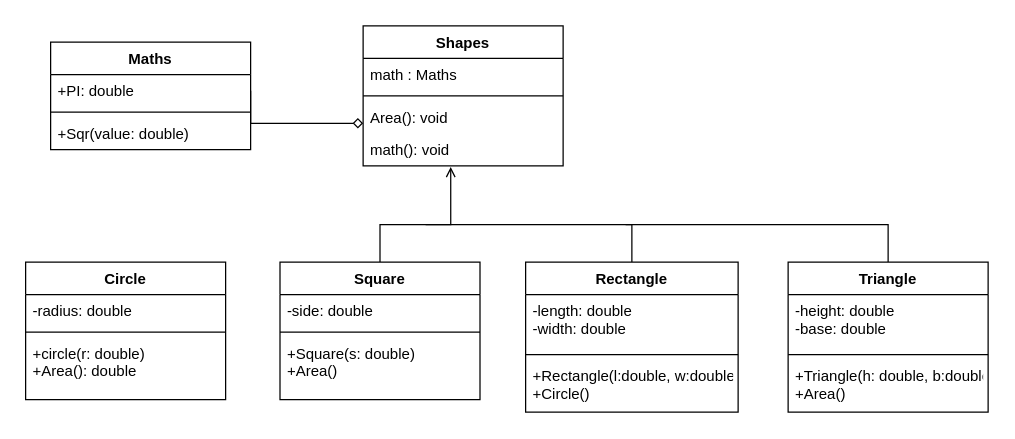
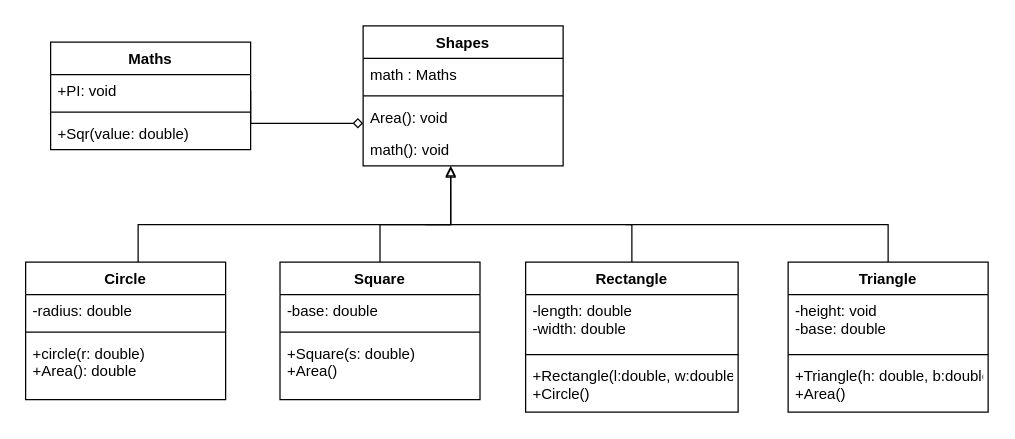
node "+PI: double": label "+PI: double" -> "+PI: void"
edge "Square" -> "math(): void": arrowhead open -> block
edge "Circle" -> "math(): void": added
node "-side: double": label "-side: double" -> "-base: double"
node "-height: double -base: double": label "-height: double -base: double" -> "-height: void -base: double"
